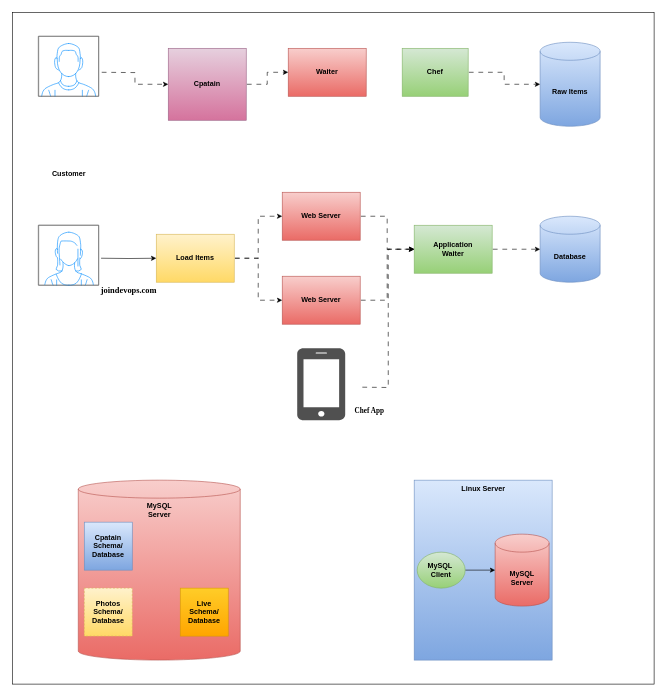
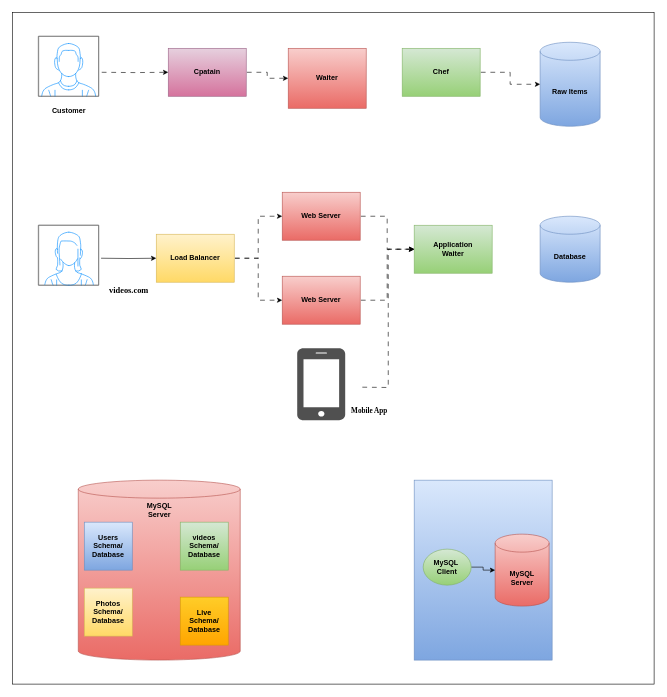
node "Waiter": size 78x48 -> 78x60
node "Chef": size 66x48 -> 78x48
node "Cpatain": size 78x72 -> 78x48
node "Customer": moved (69, 174) -> (69, 111)
edge "Application Waiter" -> "Database": removed
node "Load Items": label "Load Items" -> "Load Balancer"
node "joindevops.com": label "joindevops.com" -> "videos.com"
node "Chef App": label "Chef App" -> "Mobile App"
node "Linux Server": removed
node "Cpatain Schema/ Database": label "Cpatain Schema/ Database" -> "Users Schema/ Database"
node "videos Schema/ Database": added
node "MySQL Client": moved (441, 570) -> (447, 567)
node "Photos Schema/ Database": style dashed -> solid
node "Live Schema/ Database": moved (204, 612) -> (204, 621)
